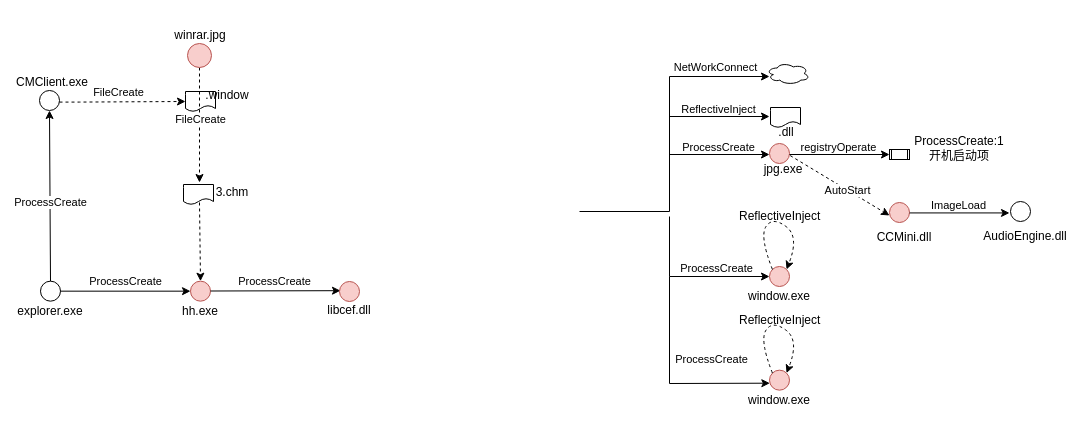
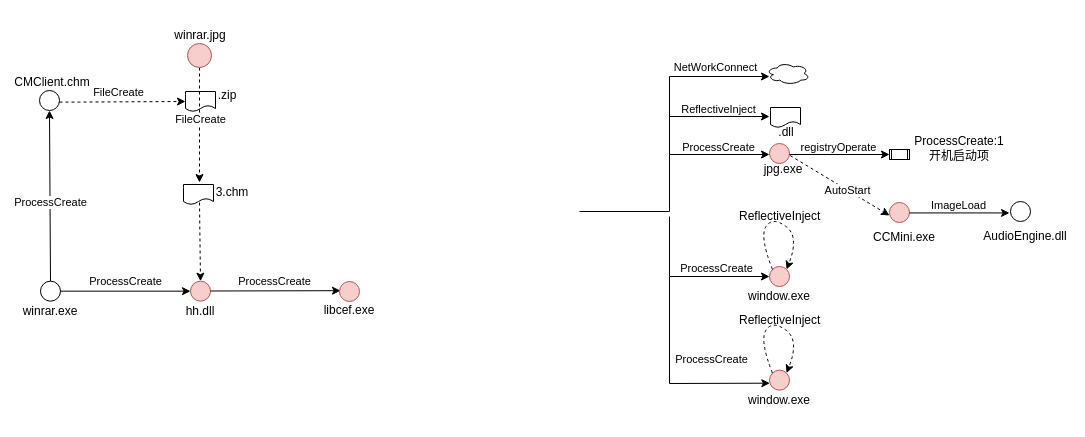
node "CMClient.exe": label "CMClient.exe" -> "CMClient.chm"
node ".window": label ".window" -> ".zip"
node "CCMini.dll": label "CCMini.dll" -> "CCMini.exe"
node "libcef.dll": label "libcef.dll" -> "libcef.exe"
node "explorer.exe": label "explorer.exe" -> "winrar.exe"
node "hh.exe": label "hh.exe" -> "hh.dll"
